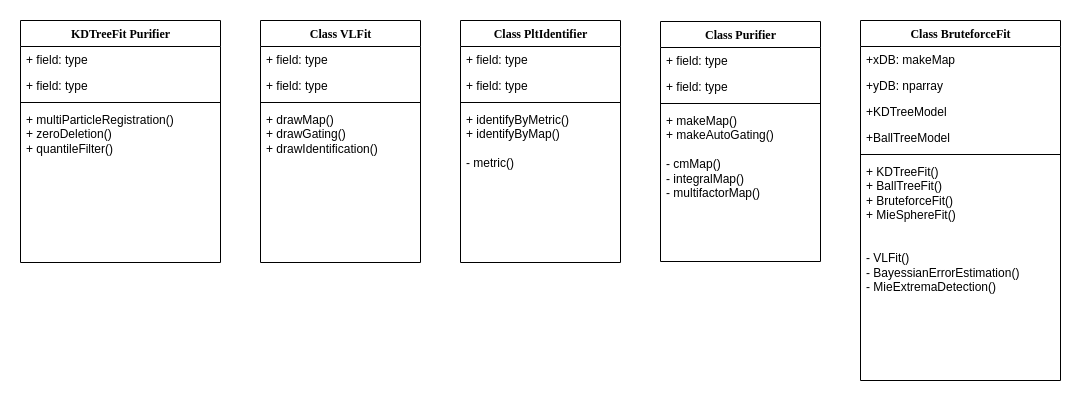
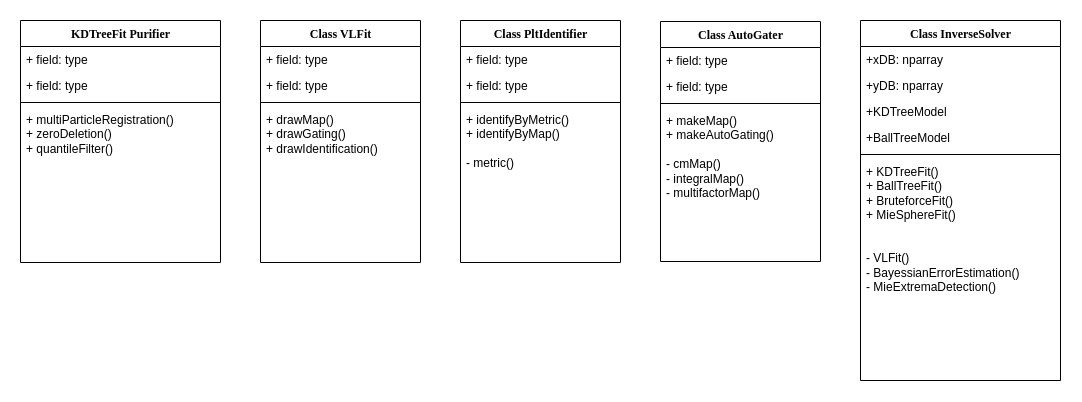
node "Class BruteforceFit": label "Class BruteforceFit" -> "Class InverseSolver"
node "Class Purifier": label "Class Purifier" -> "Class AutoGater"
node "+xDB: makeMap": label "+xDB: makeMap" -> "+xDB: nparray"
